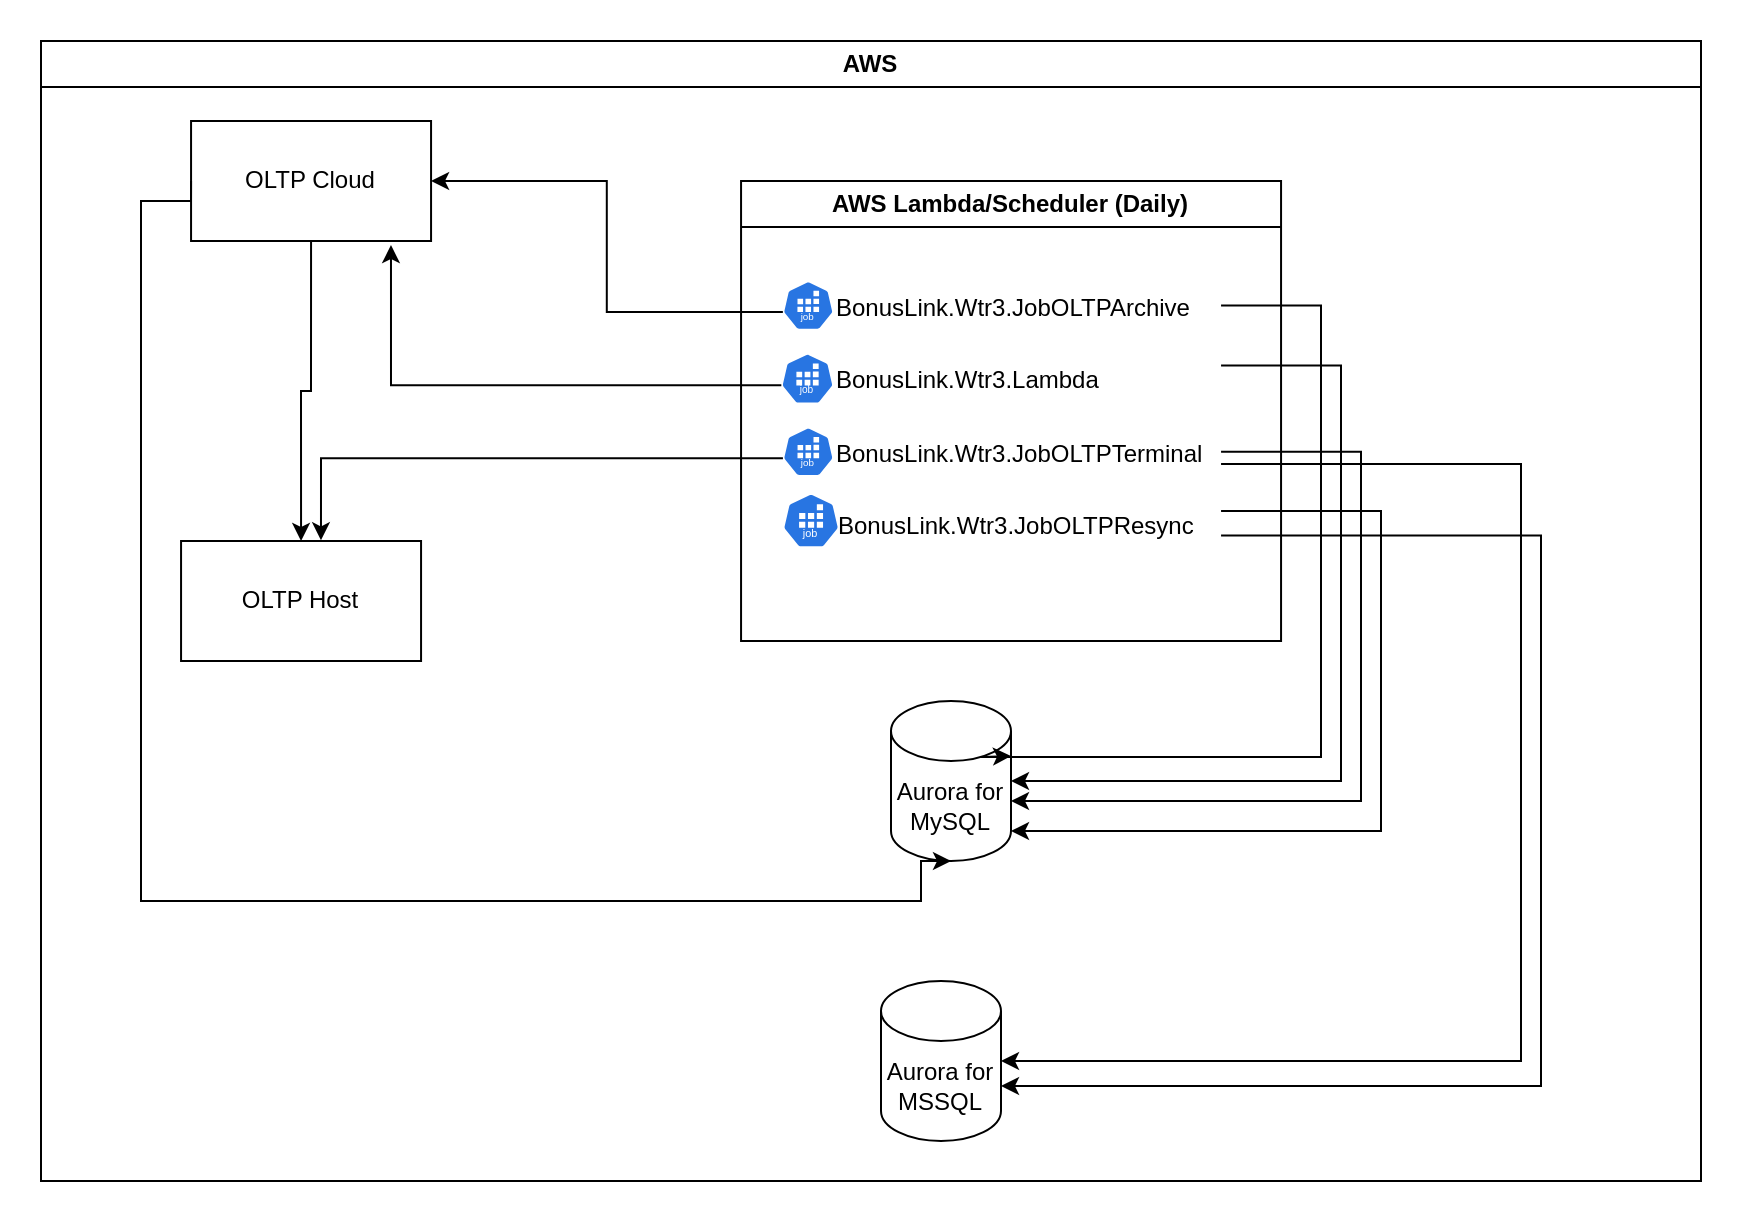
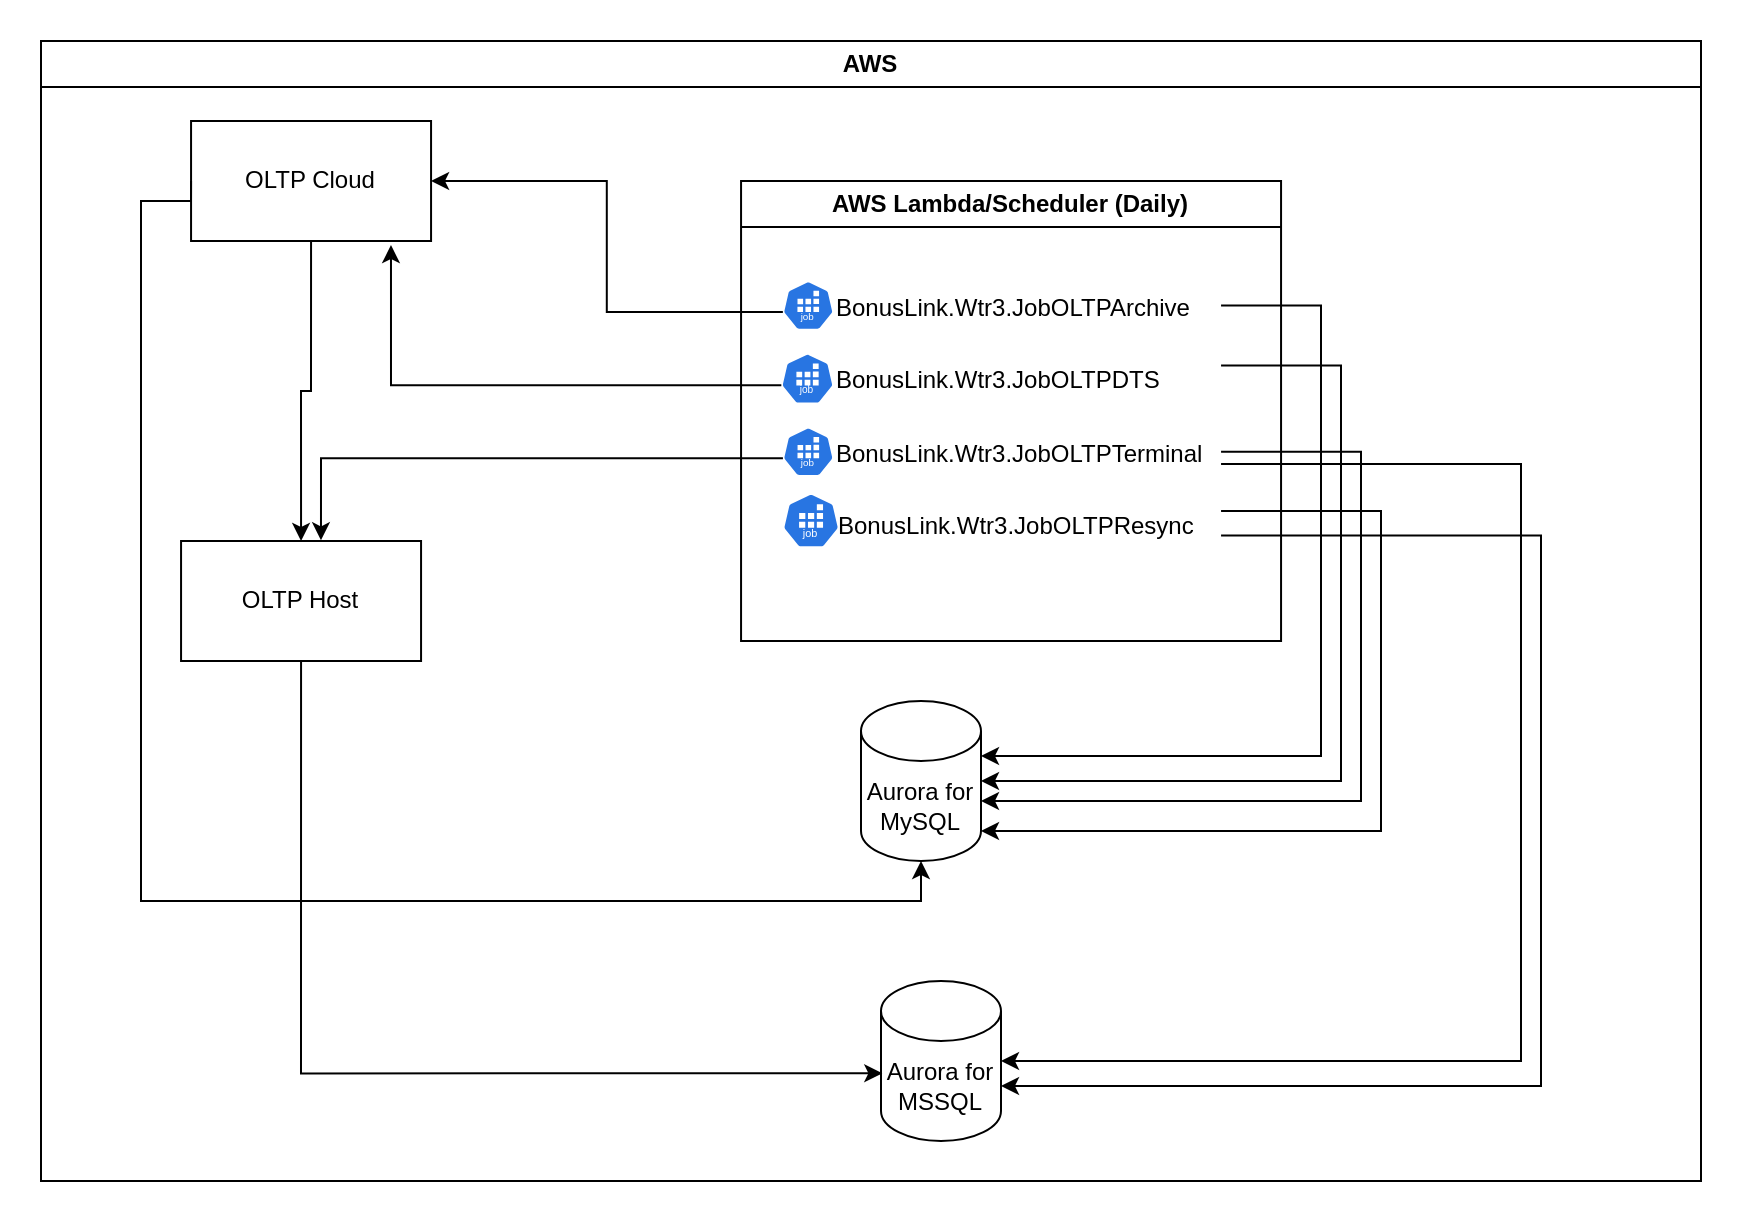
node "BonusLink.Wtr3.Lambda": label "BonusLink.Wtr3.Lambda" -> "BonusLink.Wtr3.JobOLTPDTS"
node "Aurora for MySQL": moved (951, 781) -> (921, 781)
edge "OLTP Host" -> "Aurora for MSSQL": added
